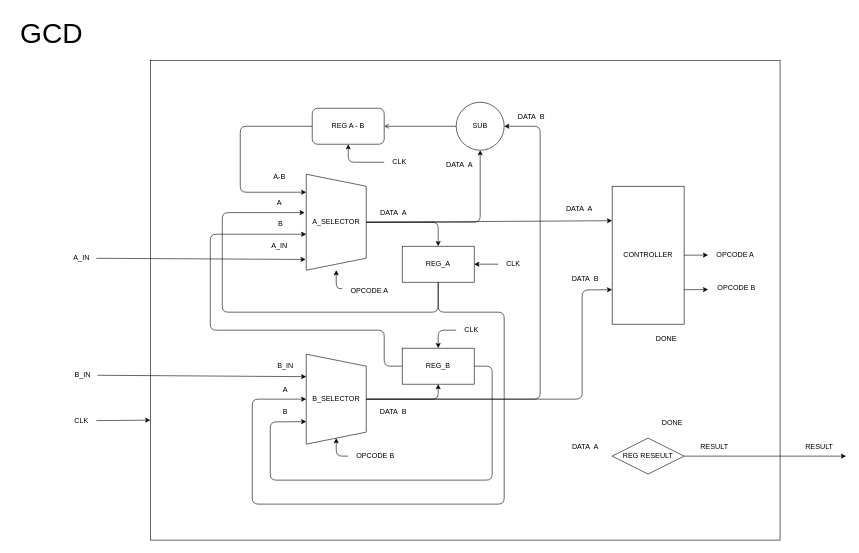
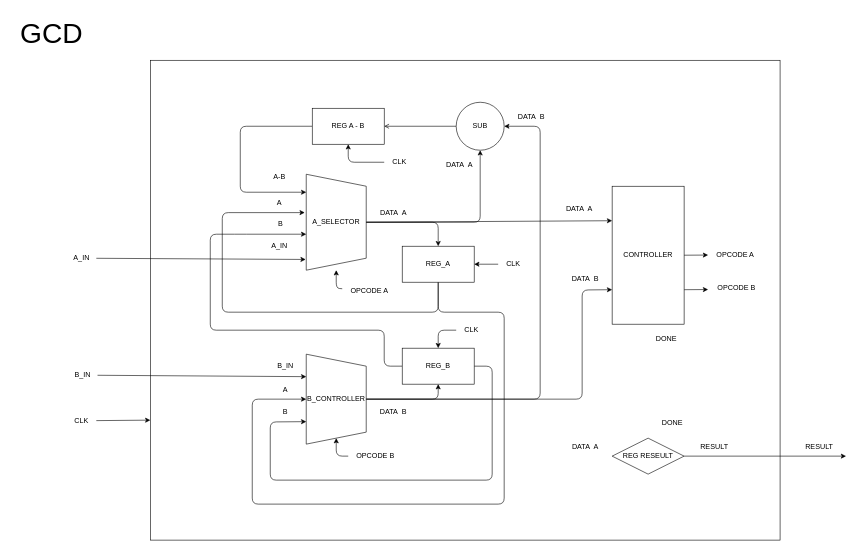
node "REG A - B": shape rounded rectangle -> rectangle
node "B_SELECTOR": label "B_SELECTOR" -> "B_CONTROLLER"
